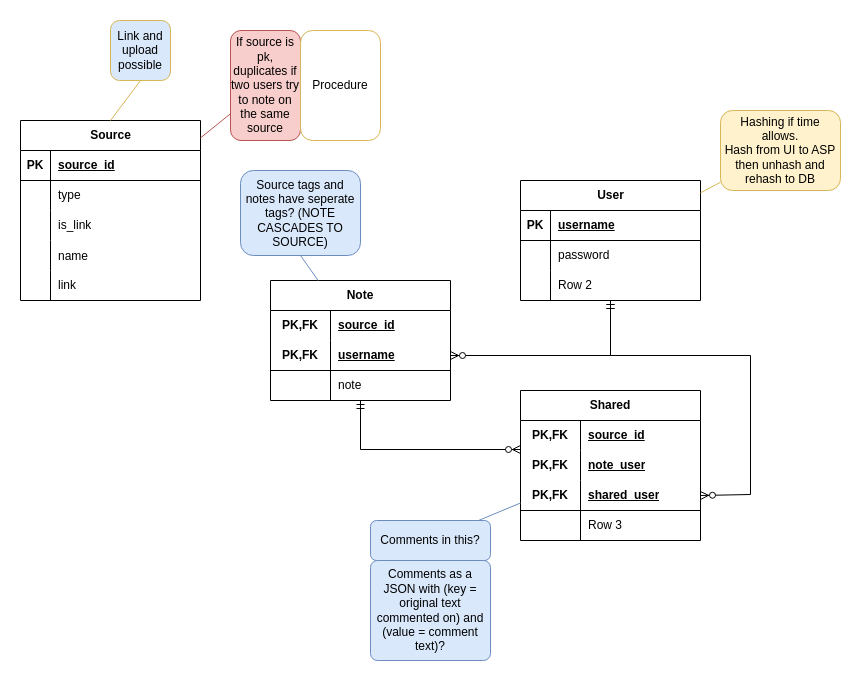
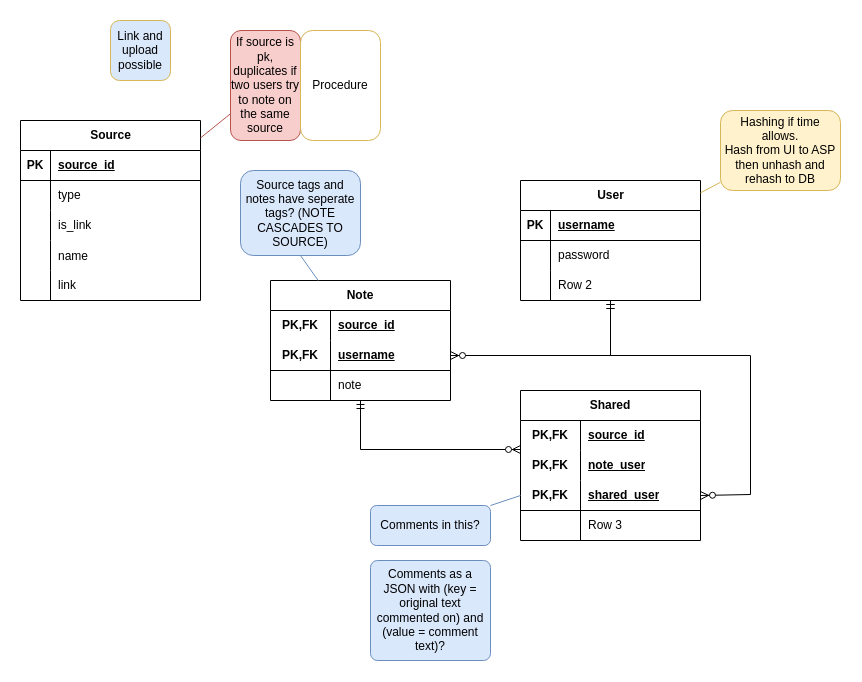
edge "Link and upload possible" -- "Source": removed
node "Comments in this?": moved (431, 541) -> (431, 526)
